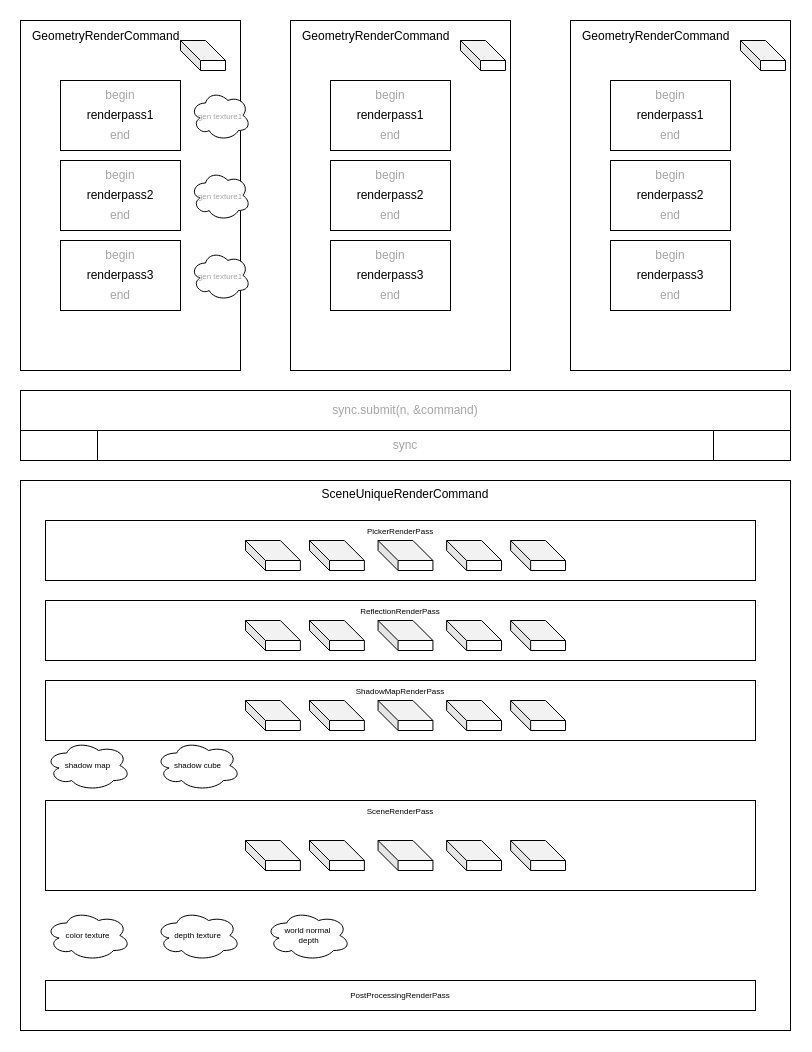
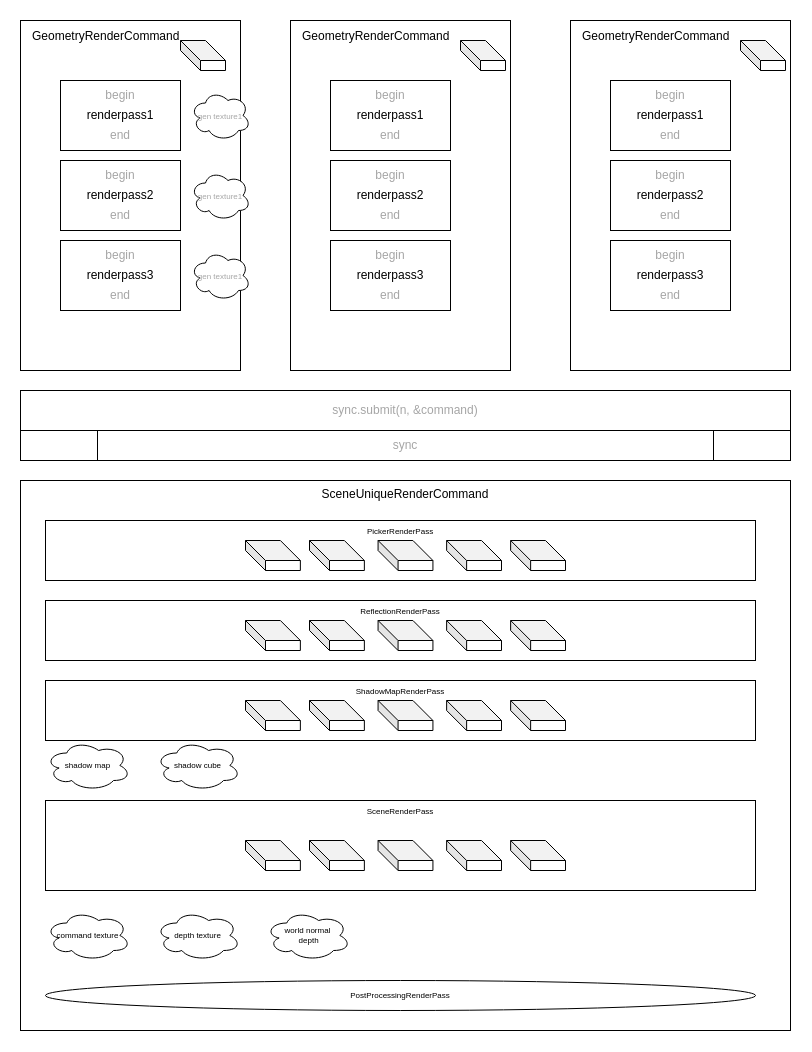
node "color texture": label "color texture" -> "command texture"
node "PostProcessingRenderPass": shape rectangle -> ellipse
